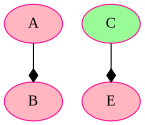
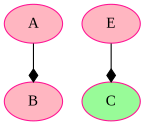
edge "C" -> "E": reversed
